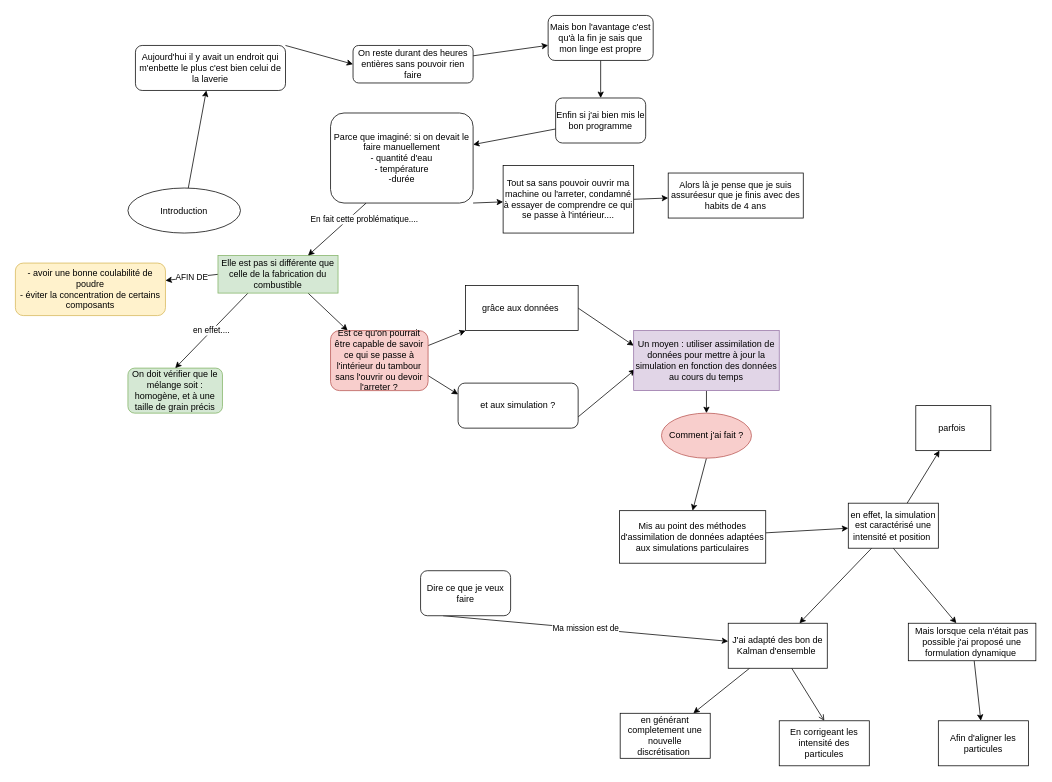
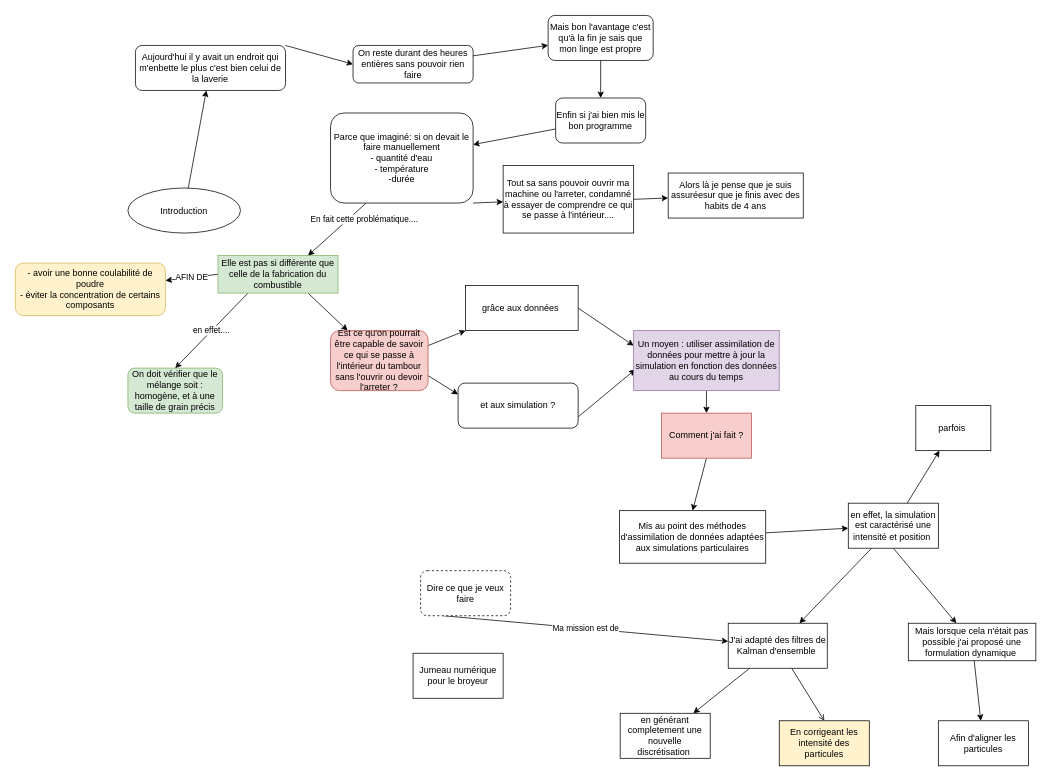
node "Comment j'ai fait ?": shape ellipse -> rectangle
node "Dire ce que je veux faire": style solid -> dashed
node "J'ai adapté des bon de Kalman d'ensemble": label "J'ai adapté des bon de Kalman d'ensemble" -> "J'ai adapté des filtres de Kalman d'ensemble"
node "Jumeau numérique pour le broyeur": added
node "En corrigeant les intensité des particules": fillcolor #ffffff -> #fff2cc
